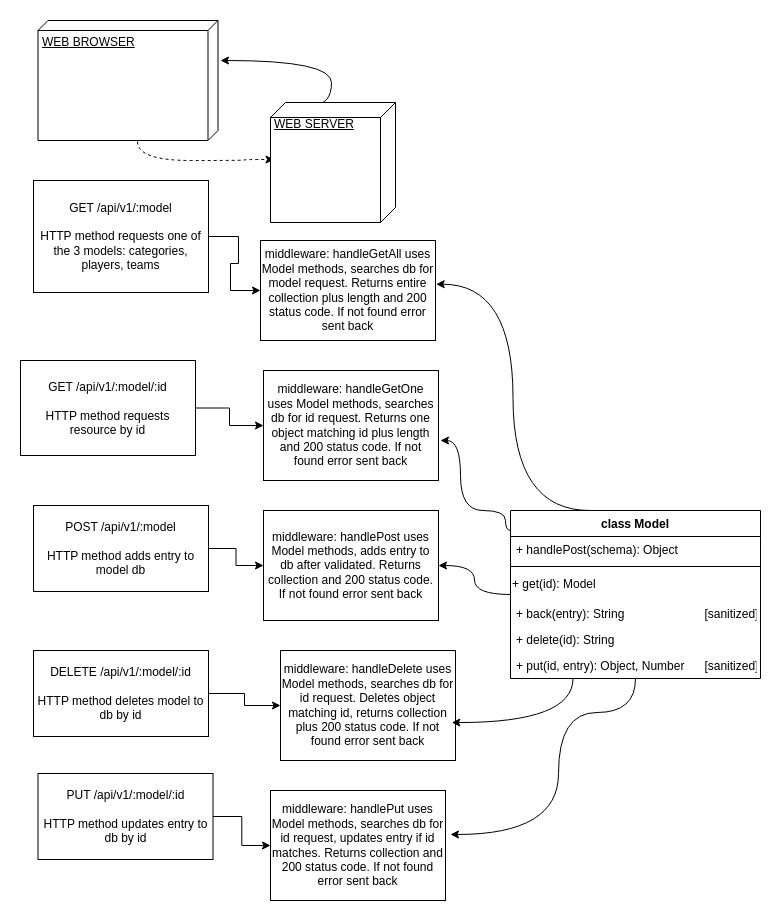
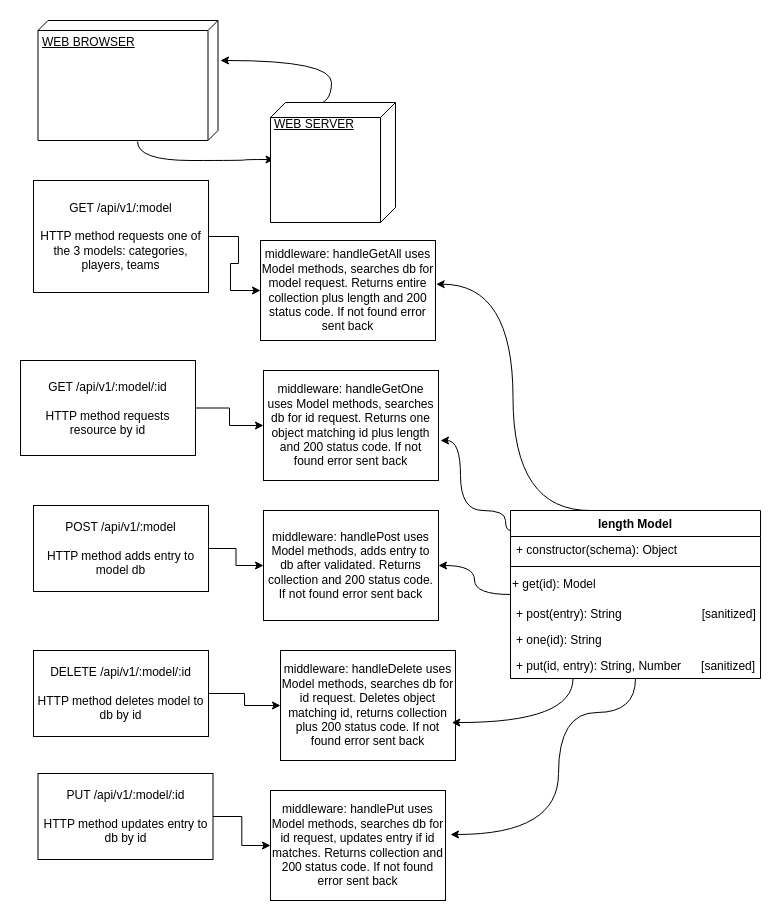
edge "WEB BROWSER" -> "WEB SERVER": style dashed -> solid
node "class Model": label "class Model" -> "length Model"
node "+ handlePost(schema): Object": label "+ handlePost(schema): Object" -> "+ constructor(schema): Object"
node "+ back(entry): String [sanitized]": label "+ back(entry): String [sanitized]" -> "+ post(entry): String [sanitized]"
node "+ delete(id): String": label "+ delete(id): String" -> "+ one(id): String"
node "+ put(id, entry): Object, Number [sanitized]": label "+ put(id, entry): Object, Number [sanitized]" -> "+ put(id, entry): String, Number [sanitized]"
